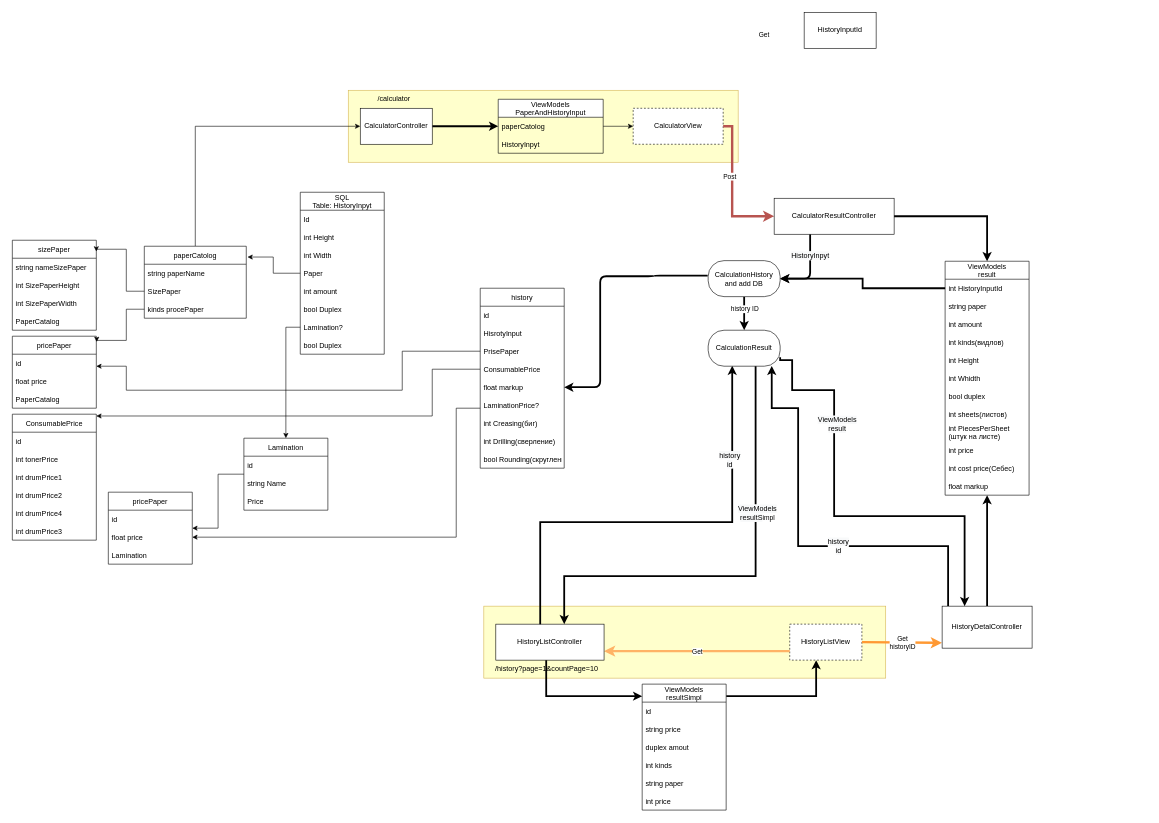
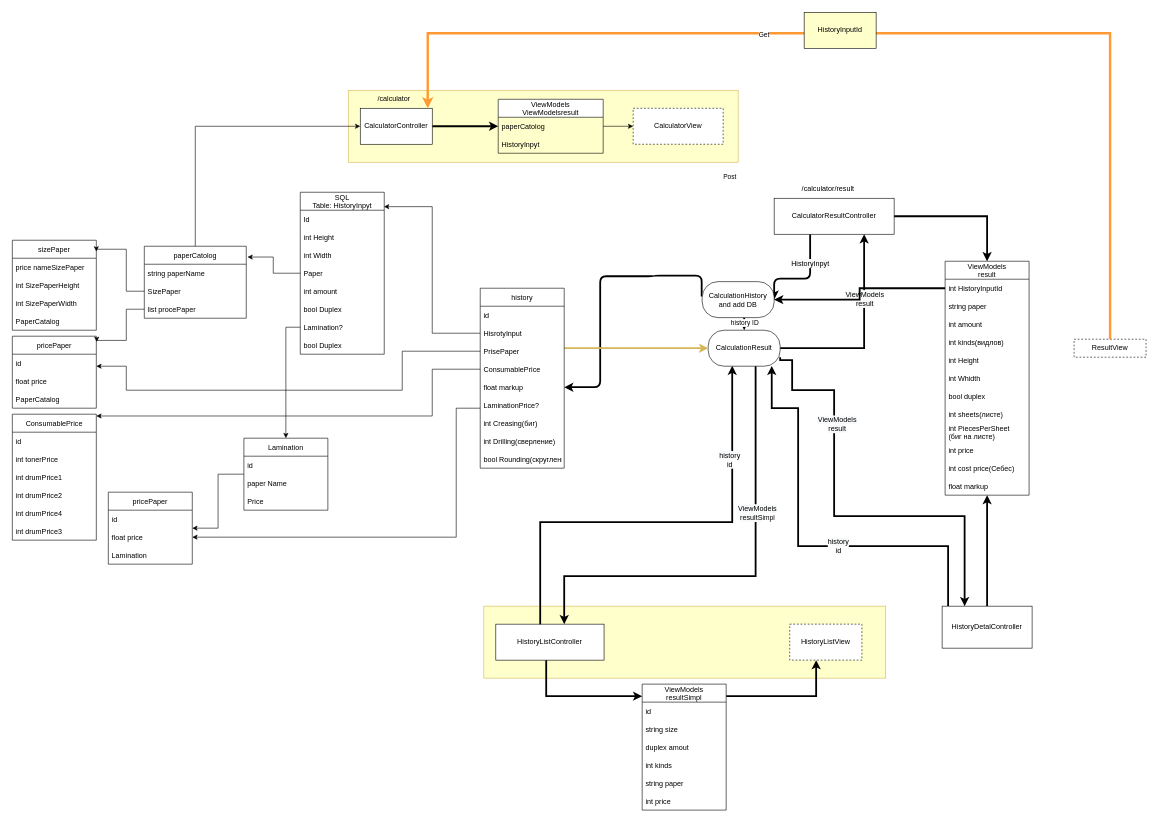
node "HistoryInputId": fillcolor #ffffff -> #ffffcc
edge "ResultView" -> "/calculator": added
node "ViewModels PaperAndHistoryInput": label "ViewModels PaperAndHistoryInput" -> "ViewModels ViewModelsresult"
edge "CalculatorView" -> "CalculatorResultController": removed
node "/calculator/result": added
edge "HisrotyInput" -> "SQL Table: HistoryInpyt": added
node "string nameSizePaper": label "string nameSizePaper" -> "price nameSizePaper"
node "CalculationHistory and add DB": moved (744, 279) -> (738, 300)
node "kinds procePaper": label "kinds procePaper" -> "list procePaper"
edge "CalculationResult" -> "CalculatorResultController": added, label "ViewModelsresult"
edge "history" -> "CalculationResult": added
node "ResultView": added
node "int sheets(листов)": label "int sheets(листов)" -> "int sheets(листе)"
node "int PiecesPerSheet (штук на листе)": label "int PiecesPerSheet (штук на листе)" -> "int PiecesPerSheet (биг на листе)"
node "string Name": label "string Name" -> "paper Name"
edge "HistoryListView" -> "HistoryDetalController": removed, label "Get historyID"
edge "HistoryListView" -> "HistoryListController": removed, label "Get"
node "/history?page=1&countPage=10": removed
node "string price": label "string price" -> "string size"
